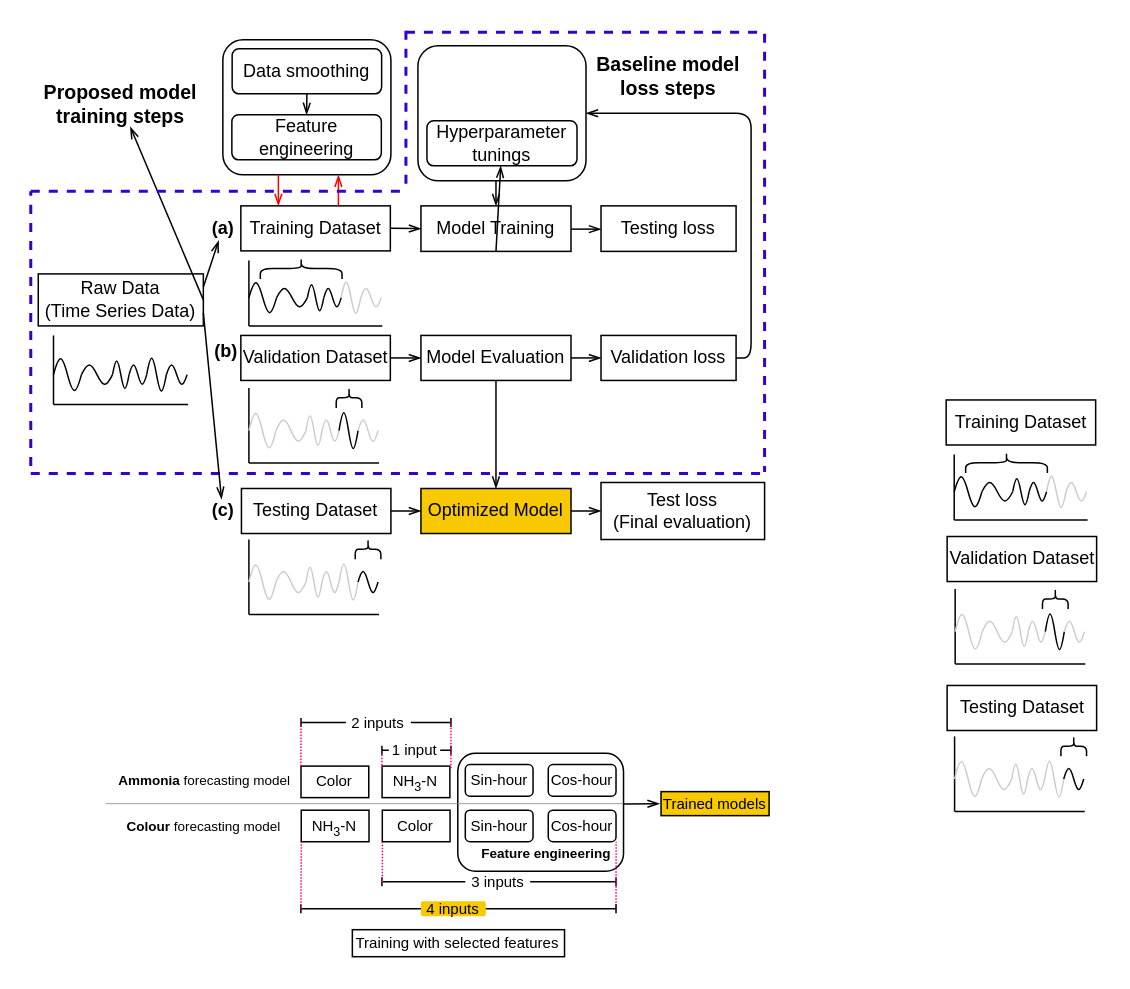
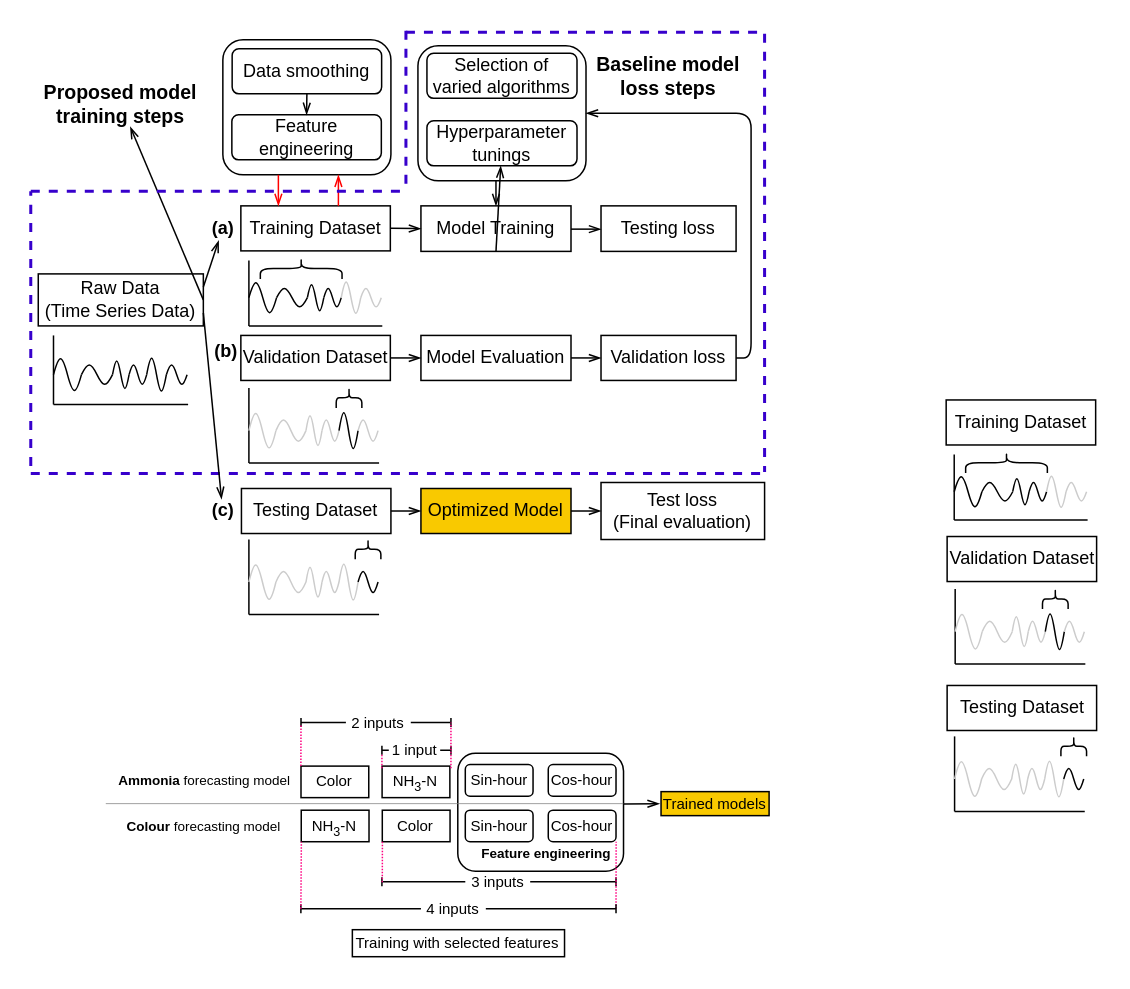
node "Selection of varied algorithms": added
edge "Model Evaluation" -> "Optimized Model": removed
node "4 inputs": fillcolor #f9c900 -> #ffffff
